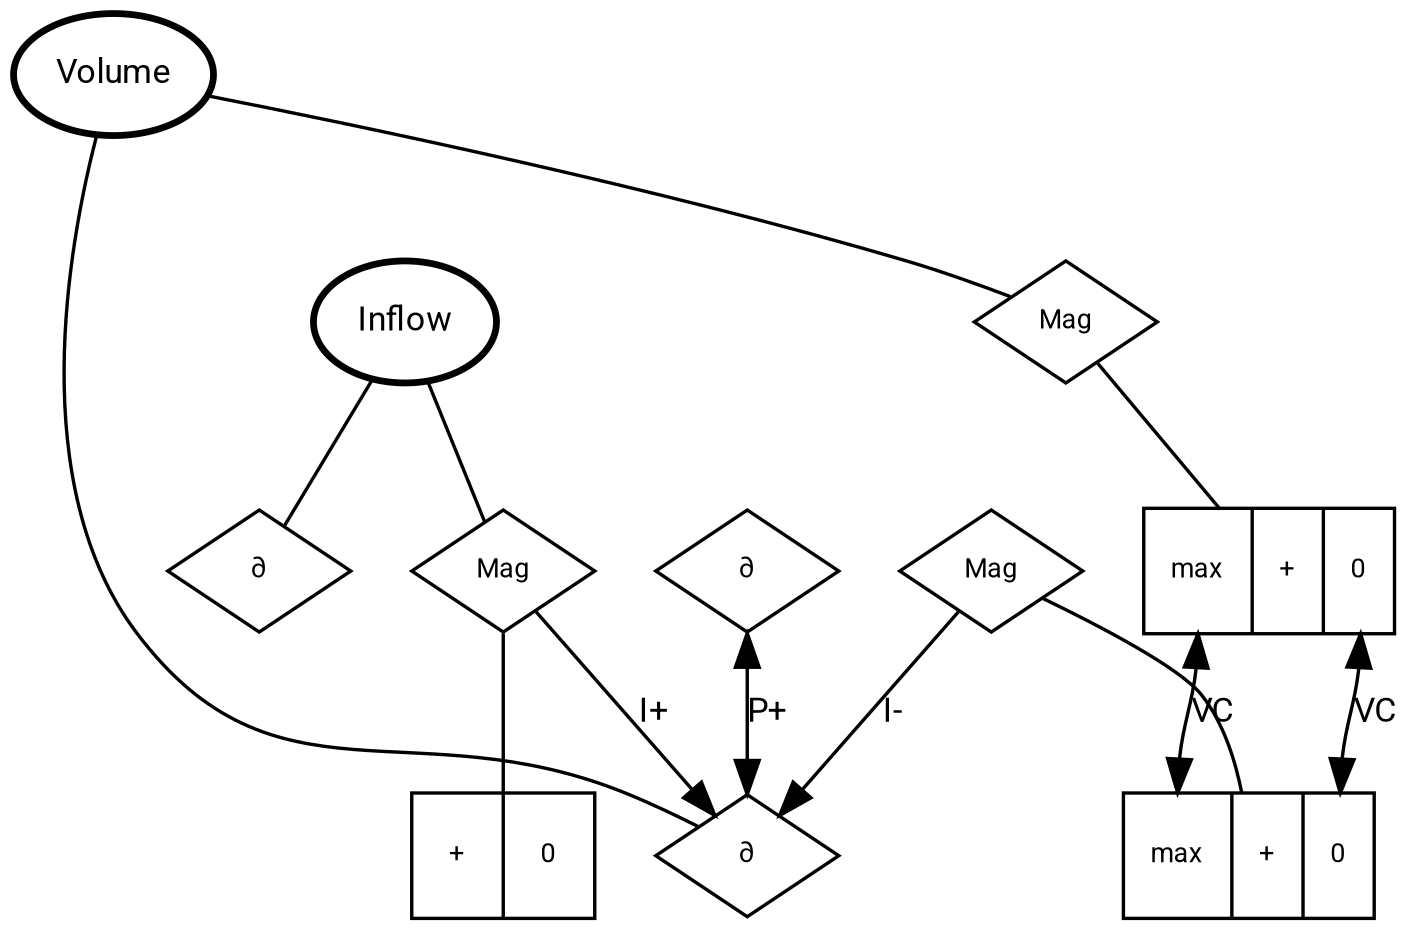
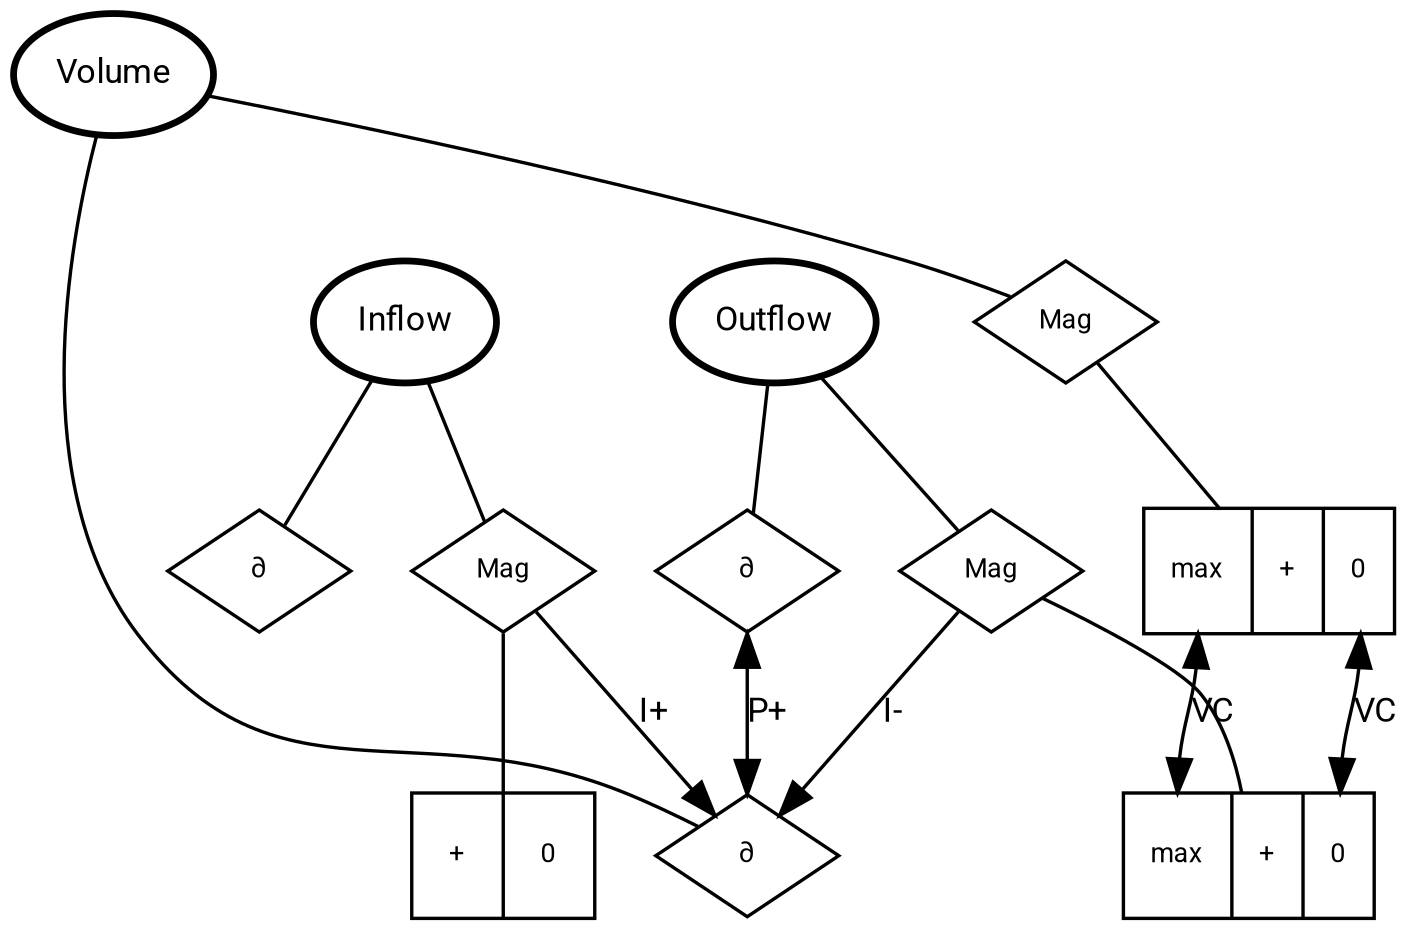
node "Outflow": added
